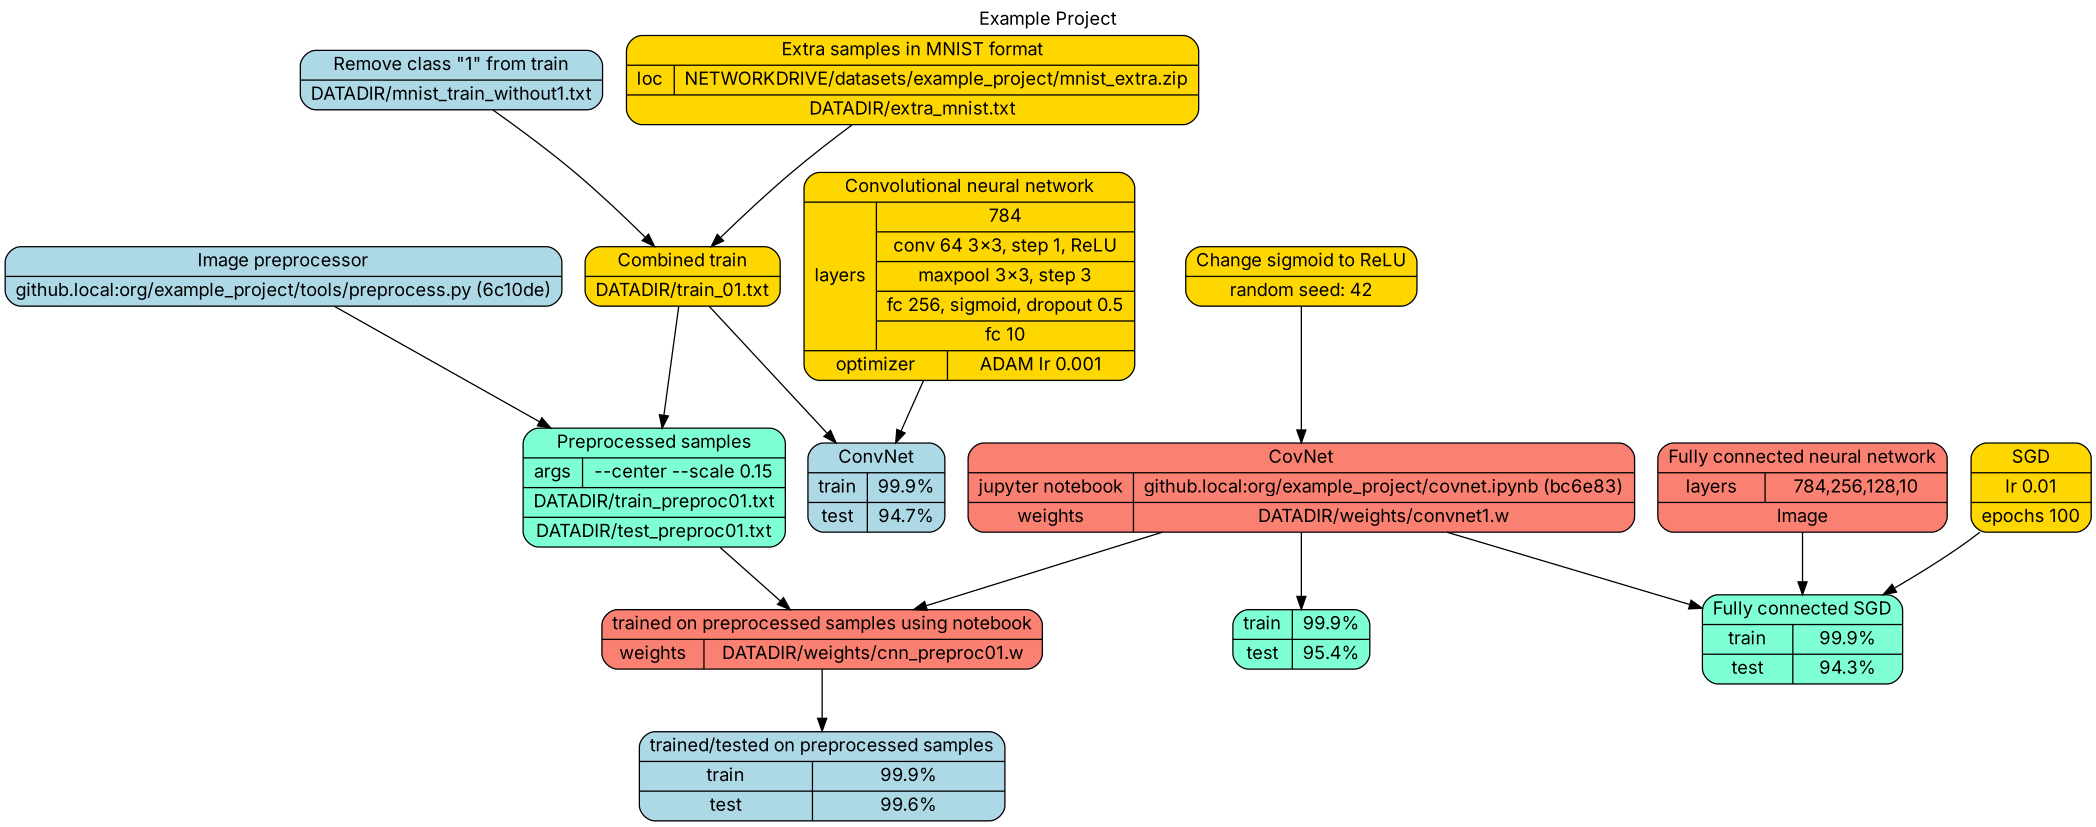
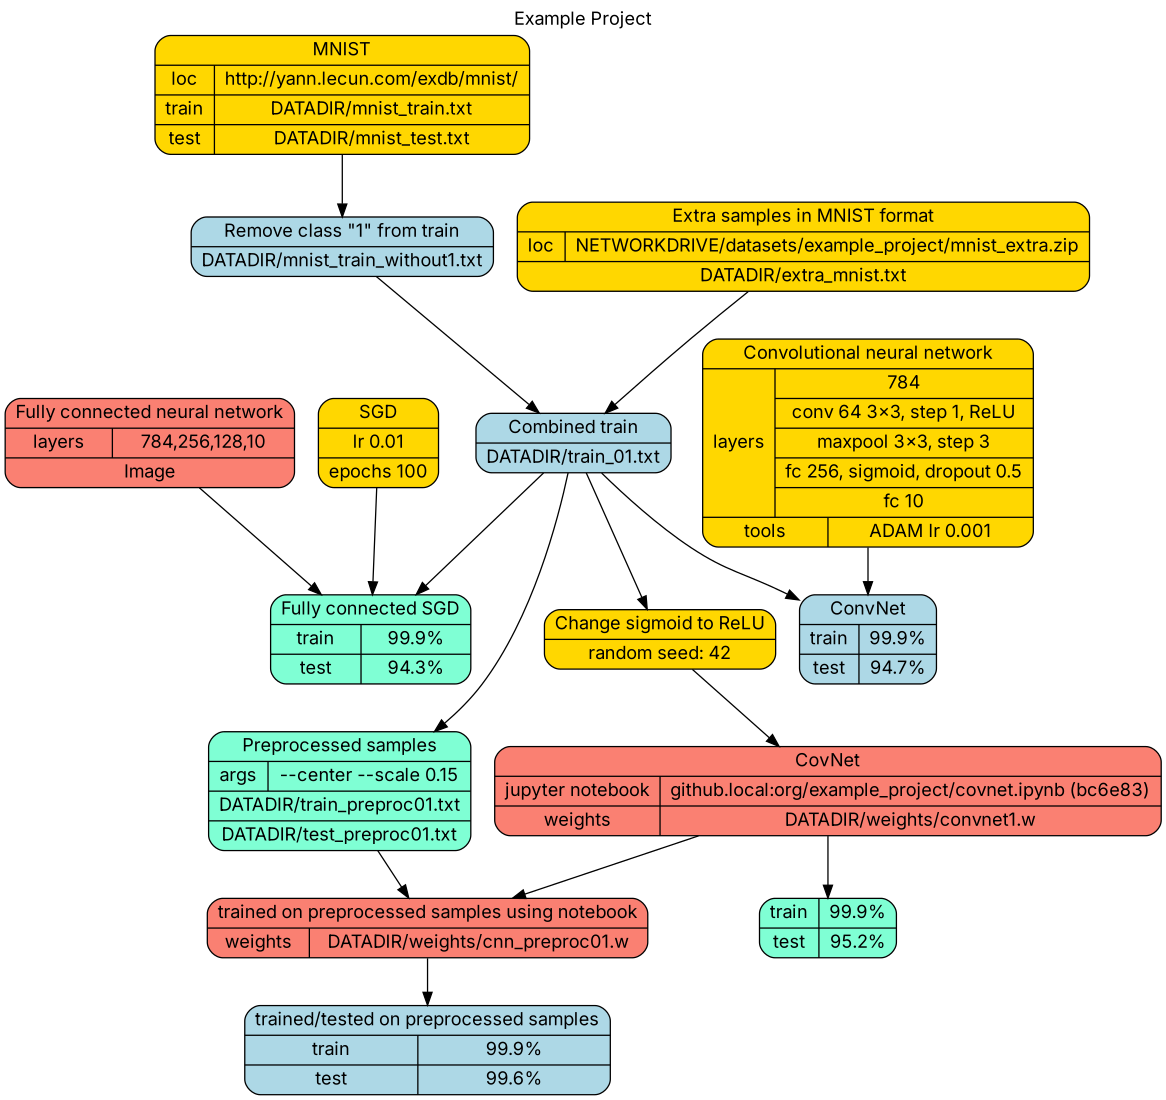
node "MNIST": added
node "Image preprocessor": removed
node "Combined train": fillcolor gold -> lightblue
node "Convolutional neural network": text "optimizer" -> "tools"
edge "Combined train" -> "Change sigmoid to ReLU": added
edge "CovNet" -> "Fully connected SGD": now "Combined train" -> "Fully connected SGD"
node "train": text "95.4%" -> "95.2%"
